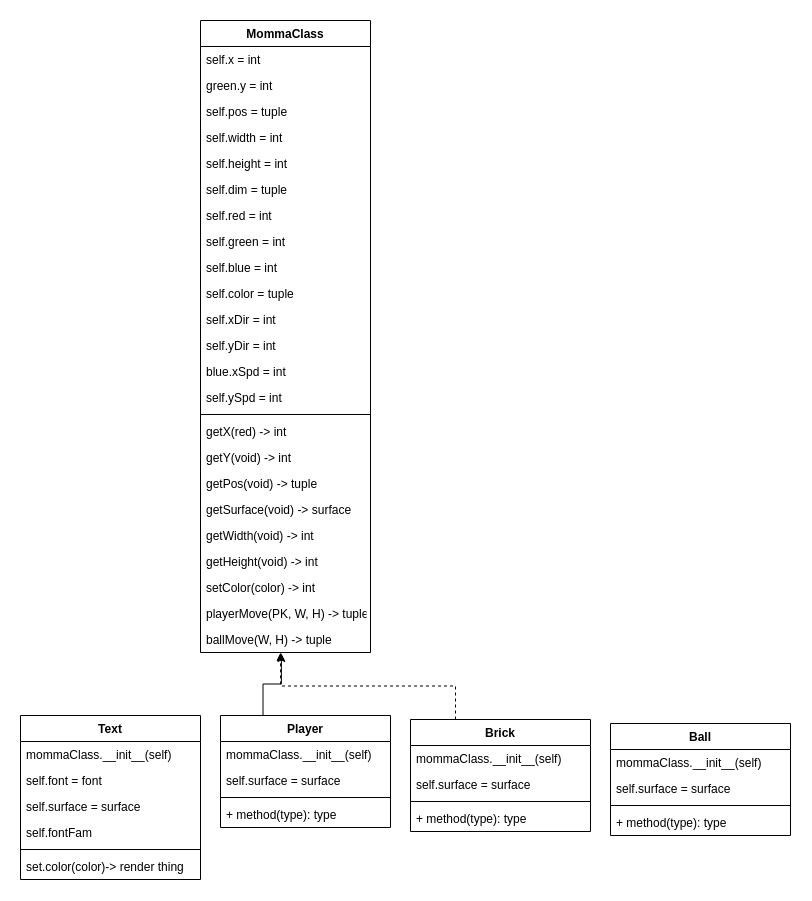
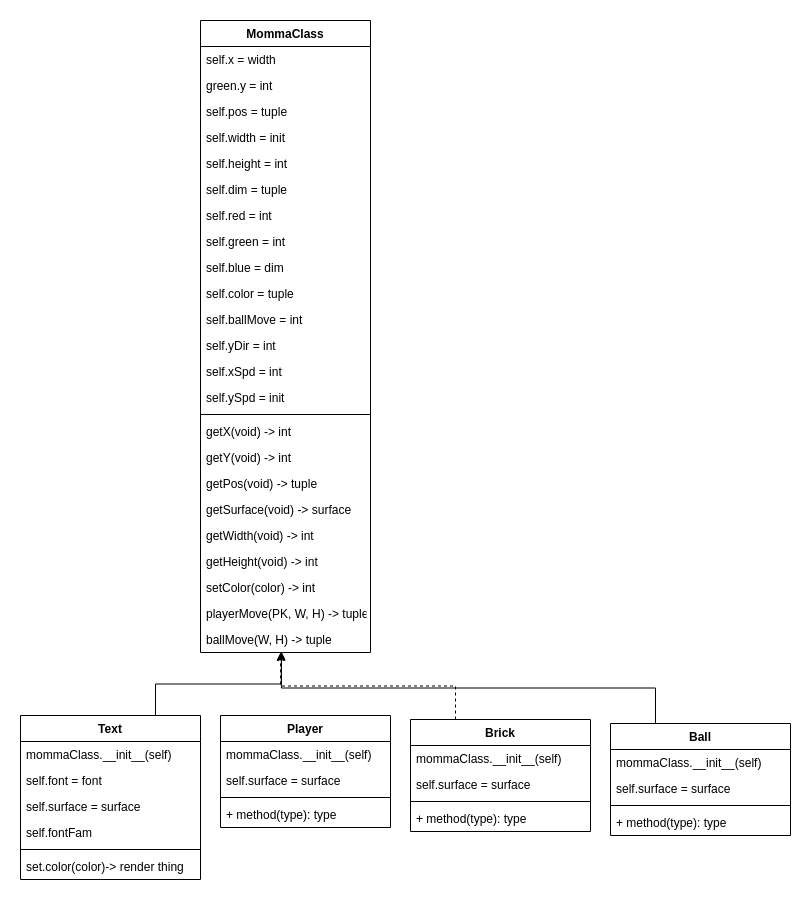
node "self.x = int": label "self.x = int" -> "self.x = width"
node "self.width = int": label "self.width = int" -> "self.width = init"
node "self.blue = int": label "self.blue = int" -> "self.blue = dim"
node "self.xDir = int": label "self.xDir = int" -> "self.ballMove = int"
node "blue.xSpd = int": label "blue.xSpd = int" -> "self.xSpd = int"
node "self.ySpd = int": label "self.ySpd = int" -> "self.ySpd = init"
node "getX(red) -> int": label "getX(red) -> int" -> "getX(void) -> int"
edge "Text" -> "ballMove(W, H) -> tuple": added
edge "Ball" -> "ballMove(W, H) -> tuple": added
edge "Player" -> "ballMove(W, H) -> tuple": removed
